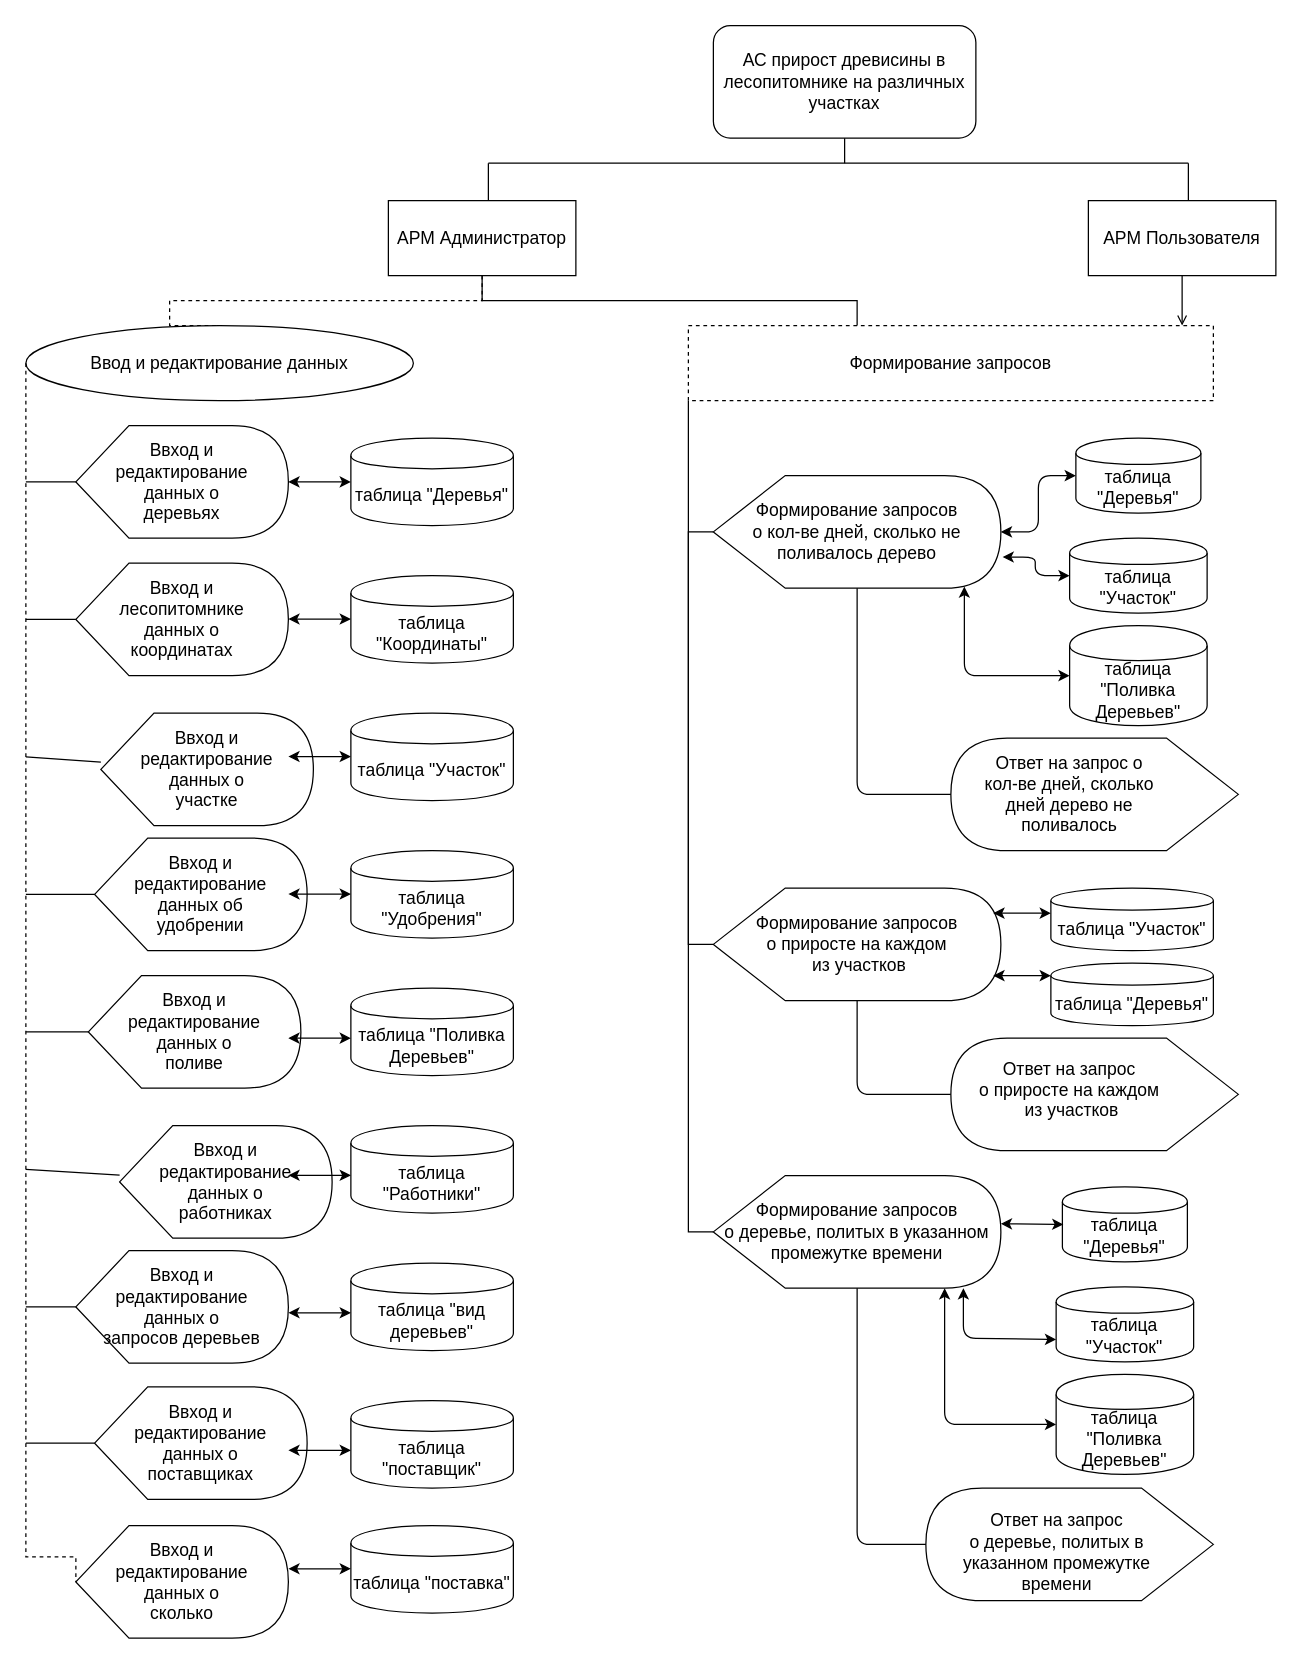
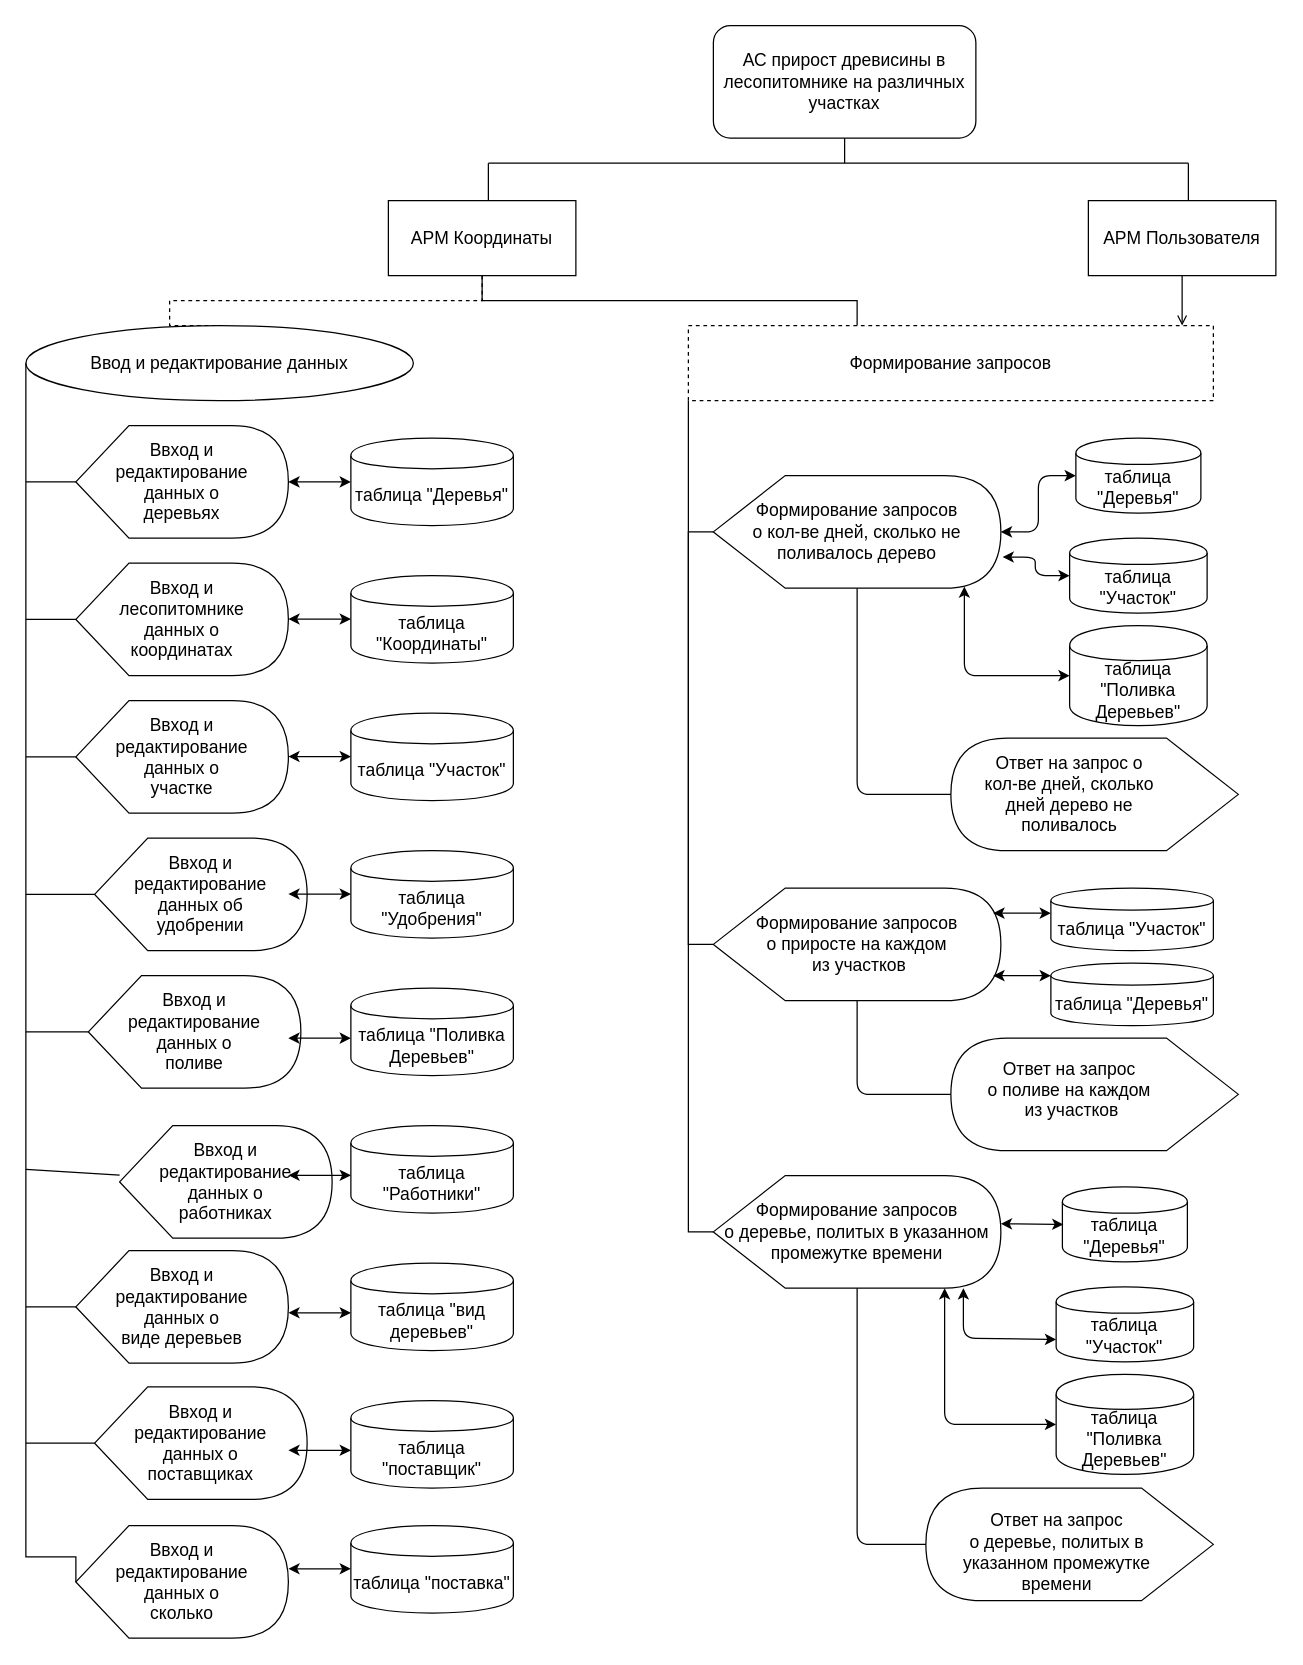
node "APM Администратор": label "APM Администратор" -> "APM Координаты"
node "Ввход и редактирование данных о участке": moved (207, 769) -> (182, 757)
edge "Ввод и редактирование данных" -- "Ввход и редактирование данных о сколько": style dashed -> solid
node "Ответ на запрос о приросте на каждом из участков": label "Ответ на запрос о приросте на каждом из участков" -> "Ответ на запрос о поливе на каждом из участков"
node "Ввход и редактирование данных о запросов деревьев": label "Ввход и редактирование данных о запросов деревьев" -> "Ввход и редактирование данных о виде деревьев"
